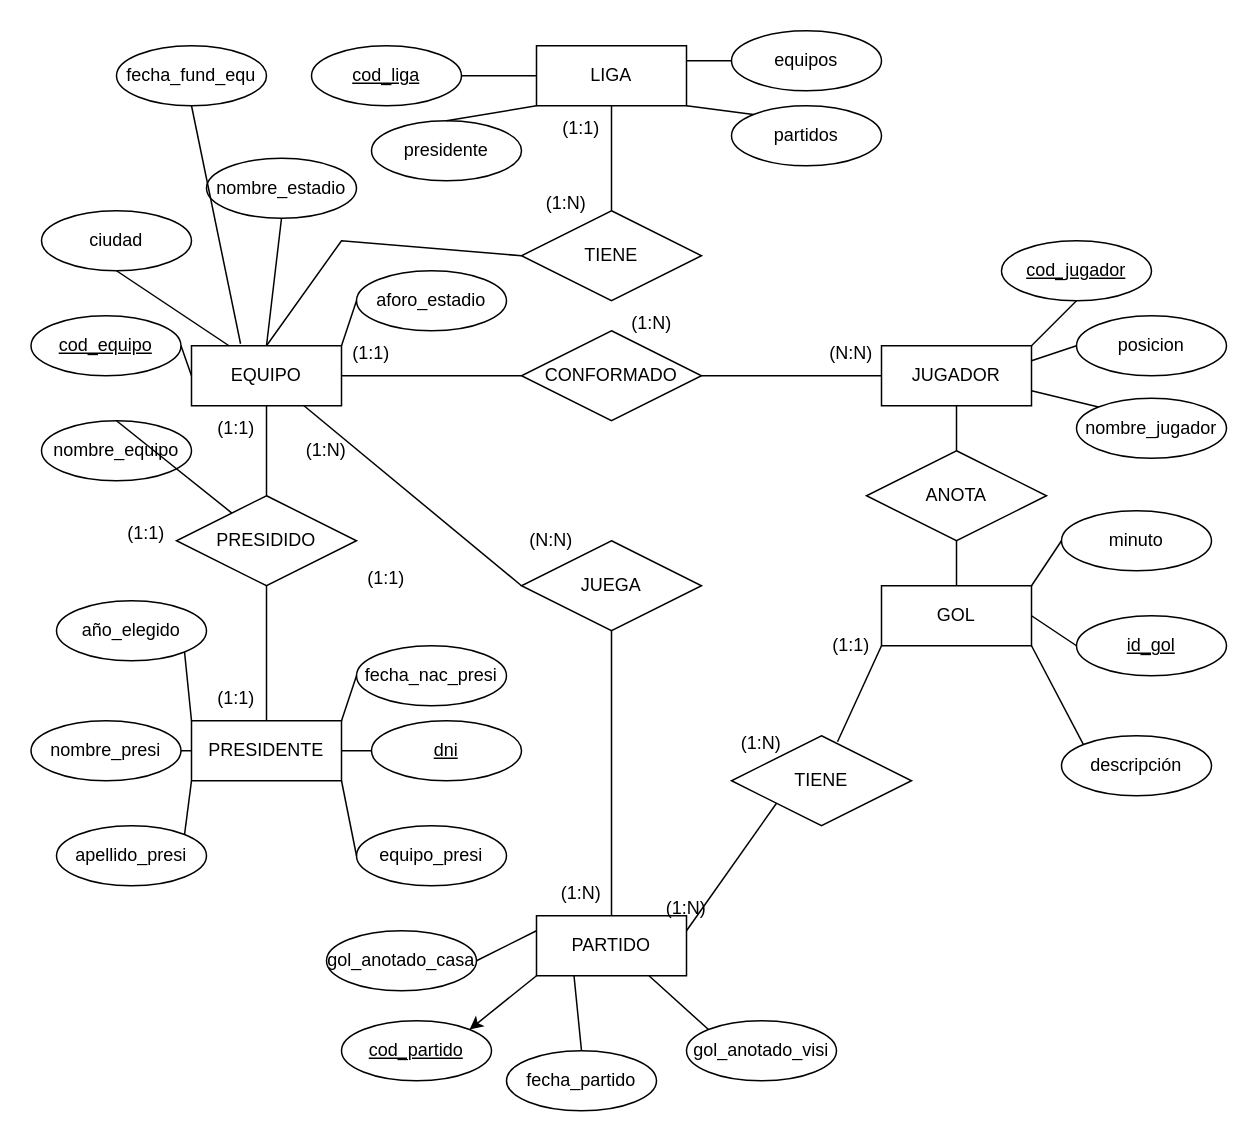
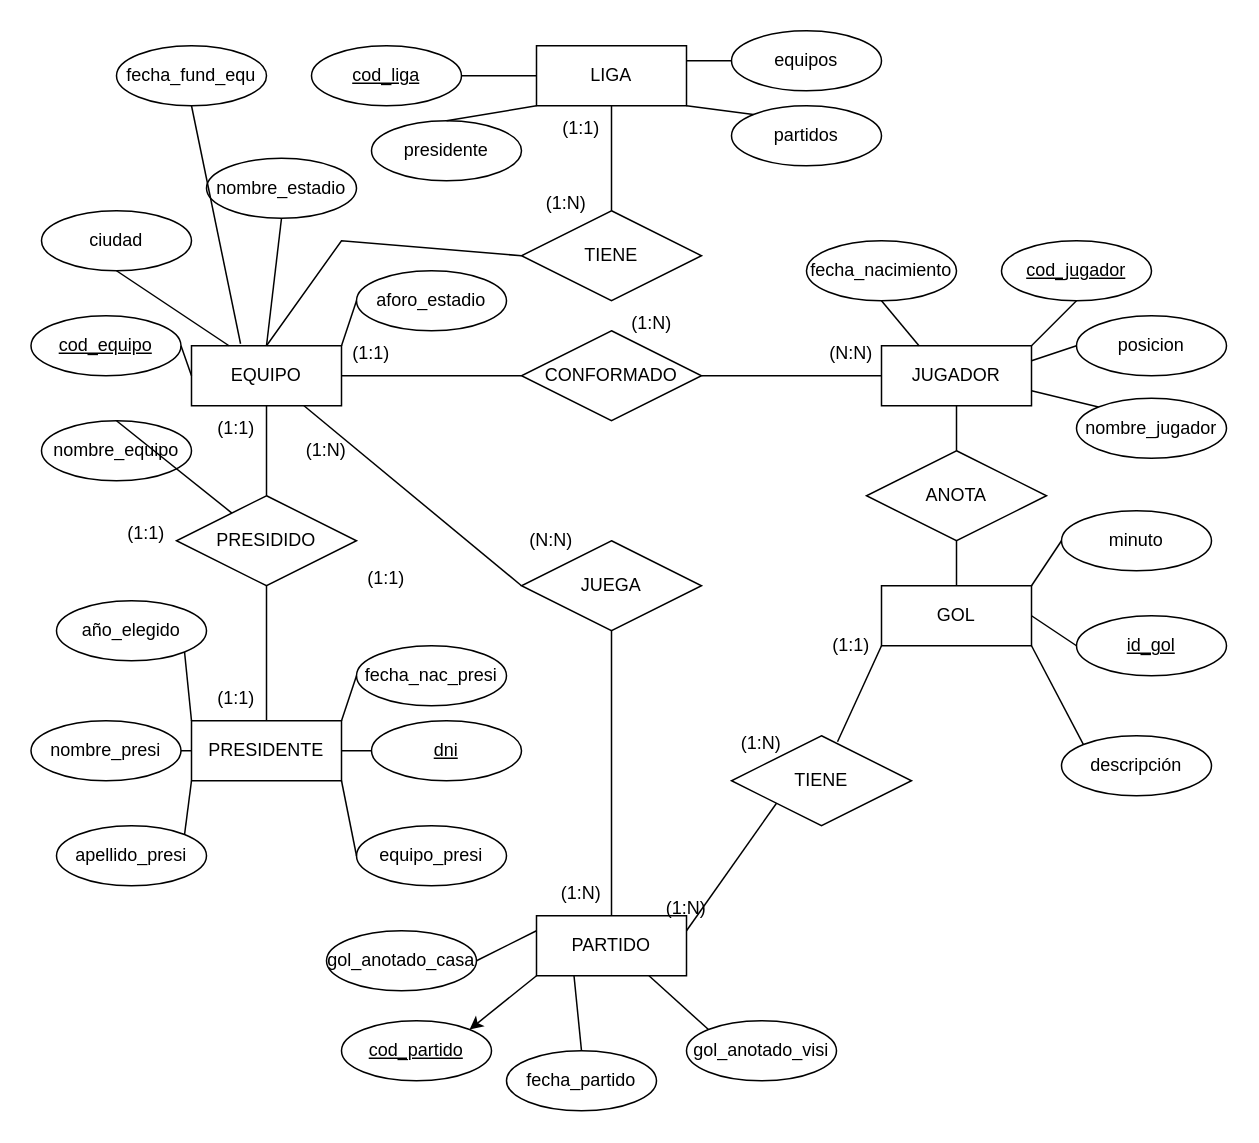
node "fecha_nacimiento": added
edge "fecha_nacimiento" -- "JUGADOR": added
